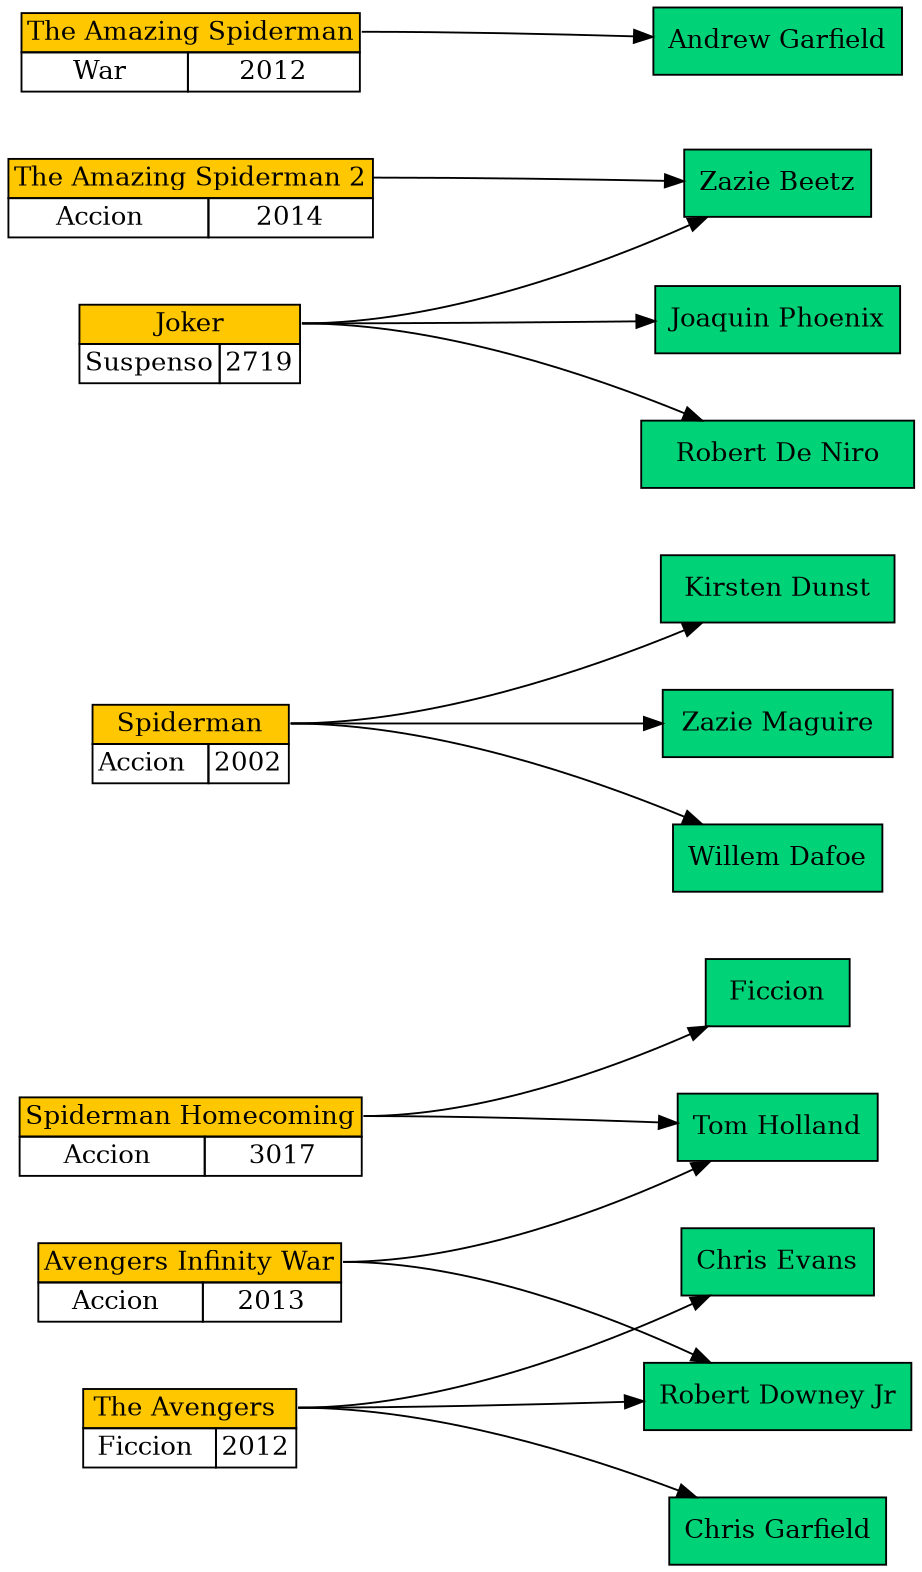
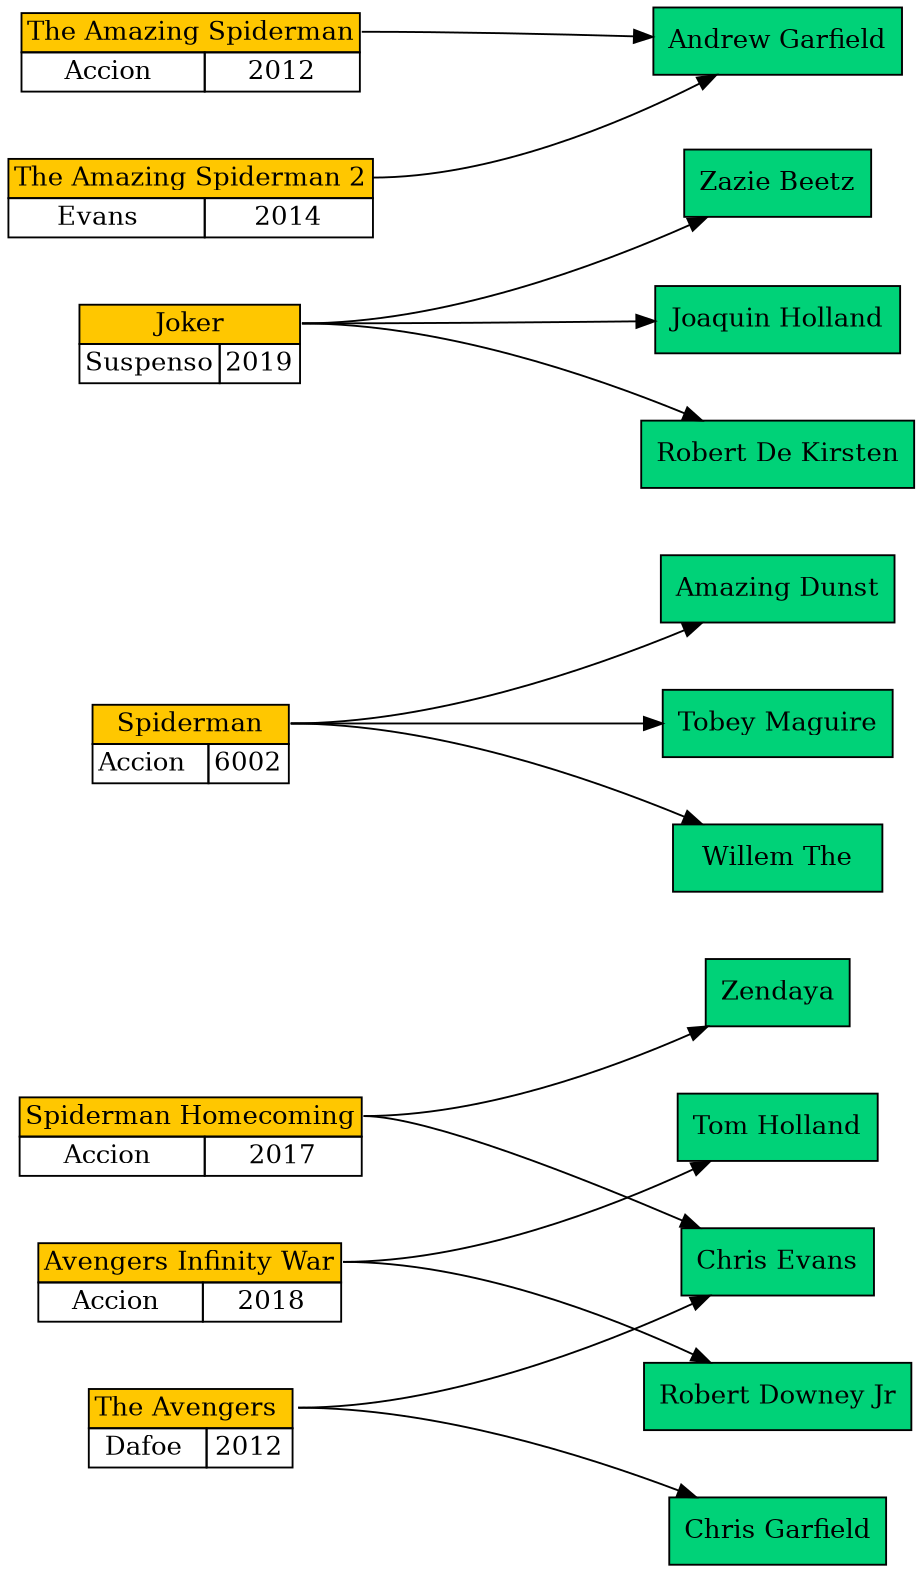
node "The Amazing Spiderman": text "War" -> "Accion"
edge "The Amazing Spiderman 2" -> "Zazie Beetz": now "The Amazing Spiderman 2" -> "Andrew Garfield"
node "The Amazing Spiderman 2": text "Accion" -> "Evans"
node "Joaquin Phoenix": label "Joaquin Phoenix" -> "Joaquin Holland"
node "Joker": text "2719" -> "2019"
node "Robert De Niro": label "Robert De Niro" -> "Robert De Kirsten"
node "Kirsten Dunst": label "Kirsten Dunst" -> "Amazing Dunst"
node "Zazie Maguire": label "Zazie Maguire" -> "Tobey Maguire"
node "Spiderman": text "2002" -> "6002"
node "Willem Dafoe": label "Willem Dafoe" -> "Willem The"
node "Ficcion": label "Ficcion" -> "Zendaya"
edge "Spiderman Homecoming" -> "Tom Holland": now "Spiderman Homecoming" -> "Chris Evans"
node "Spiderman Homecoming": text "3017" -> "2017"
node "Avengers Infinity War": text "2013" -> "2018"
edge "The Avengers" -> "Robert Downey Jr": removed
node "The Avengers": text "Ficcion" -> "Dafoe"
